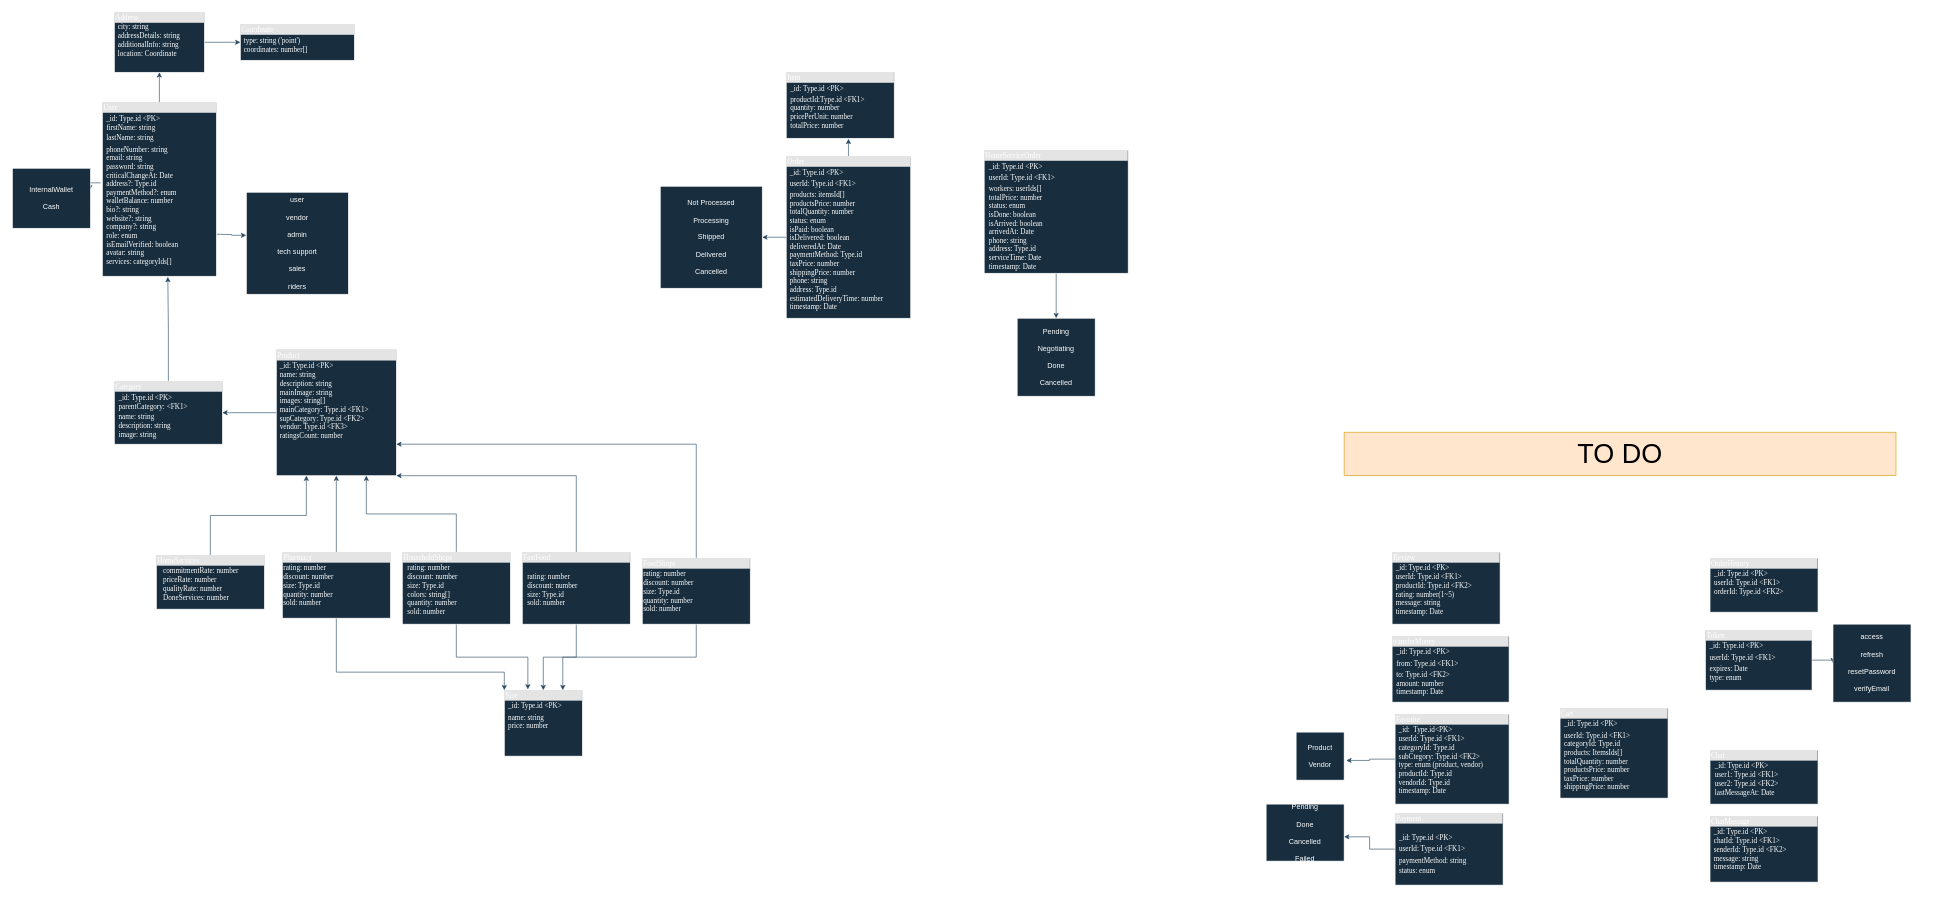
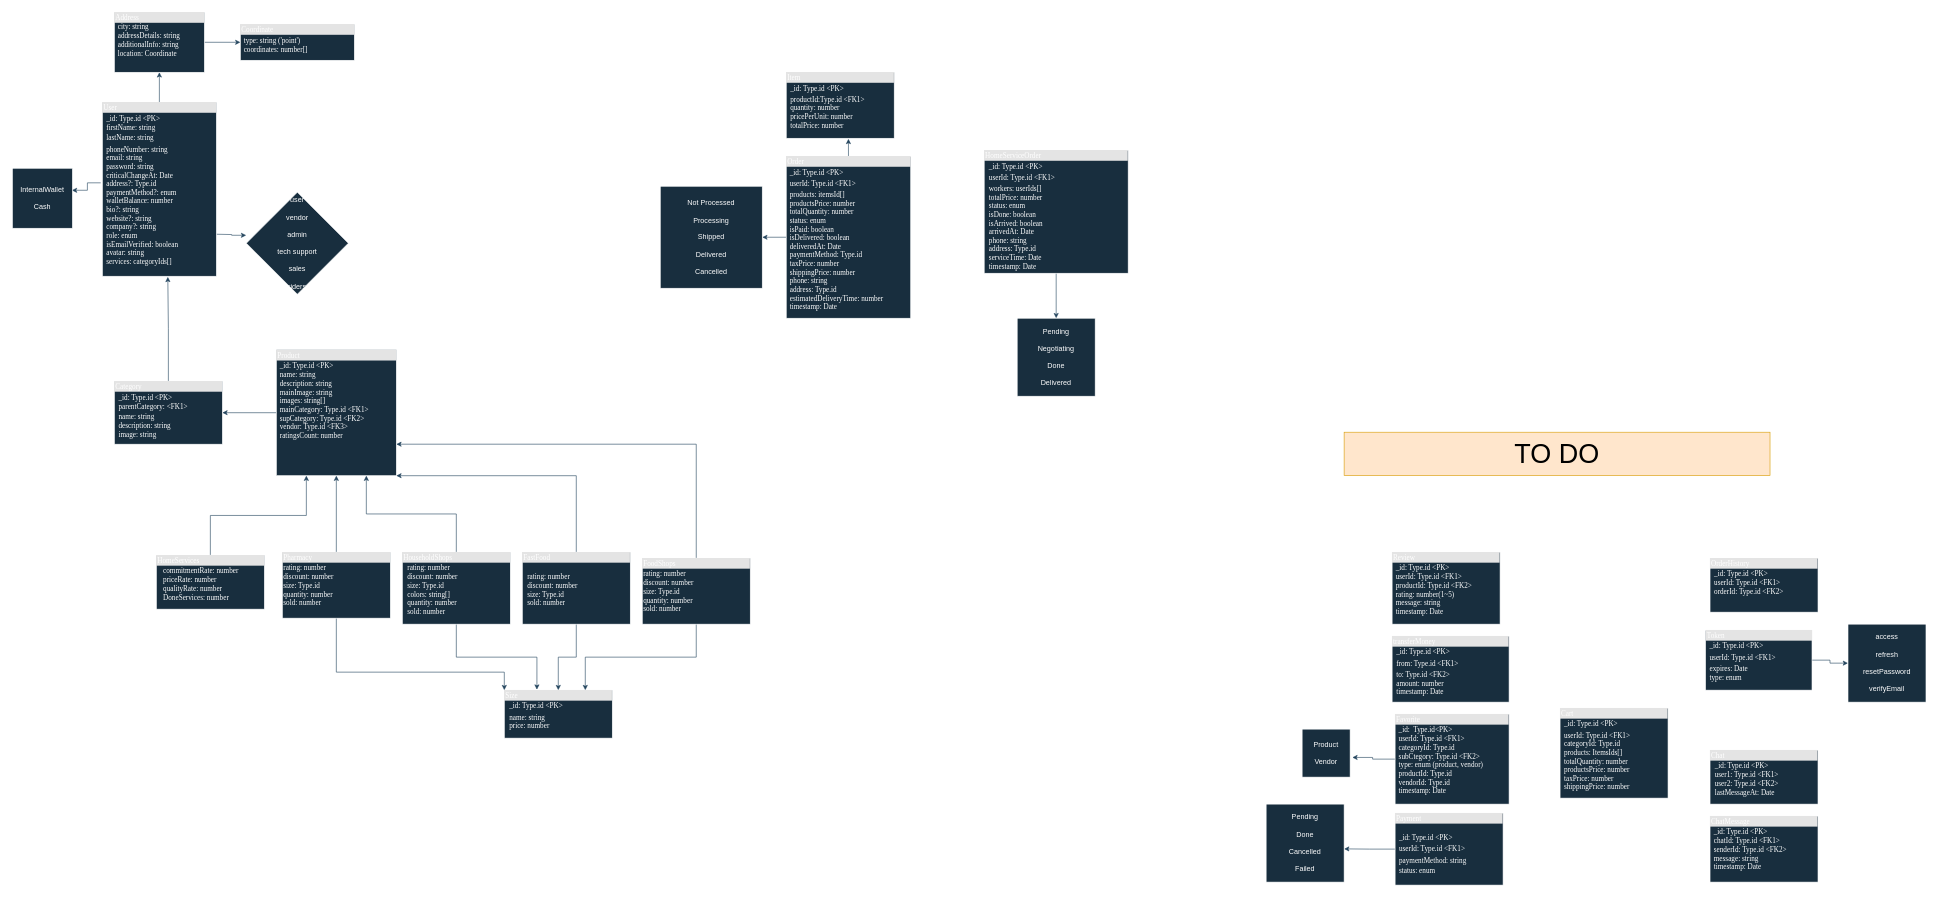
node "InternalWallet Cash": size 78x60 -> 60x60
node "user vendor admin tech support sales riders": shape rectangle -> diamond
node "Pending Negotiating Done Cancelled": label "Pending Negotiating Done Cancelled" -> "Pending Negotiating Done Delivered"
node "TO DO": size 552x44 -> 426x44
node "access refresh resetPassword verifyEmail": moved (1872, 663) -> (1887, 663)
node "Size _id: Type.id <PK> name: string price: number": size 78x66 -> 108x48
node "Product Vendor": moved (1320, 756) -> (1326, 753)
node "Pending Done Cancelled Failed": size 78x57 -> 78x78
